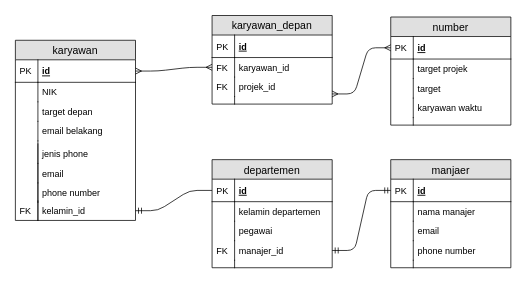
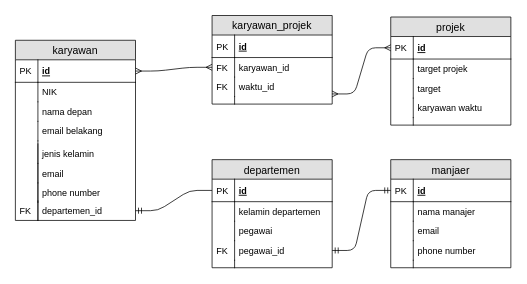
node "karyawan_depan": label "karyawan_depan" -> "karyawan_projek"
node "number": label "number" -> "projek"
node "projek_id": label "projek_id" -> "waktu_id"
node "target depan": label "target depan" -> "nama depan"
node "jenis phone": label "jenis phone" -> "jenis kelamin"
node "kelamin_id": label "kelamin_id" -> "departemen_id"
node "manajer_id": label "manajer_id" -> "pegawai_id"
